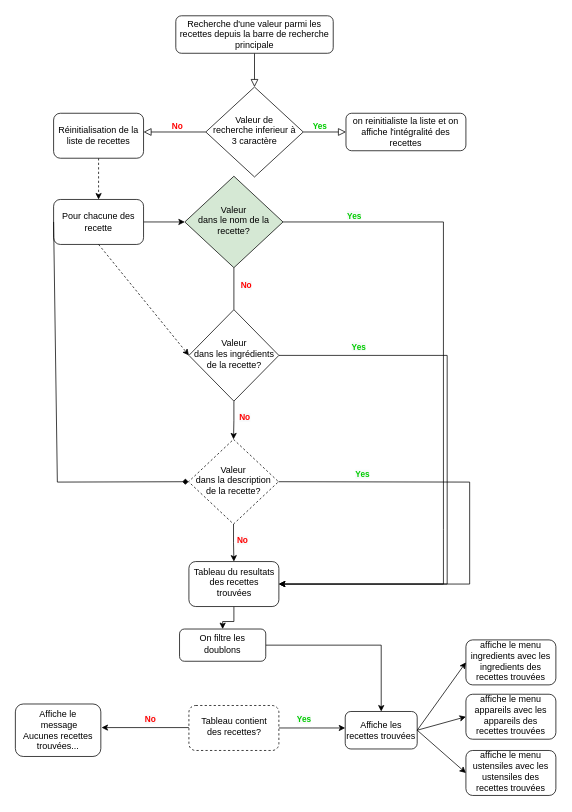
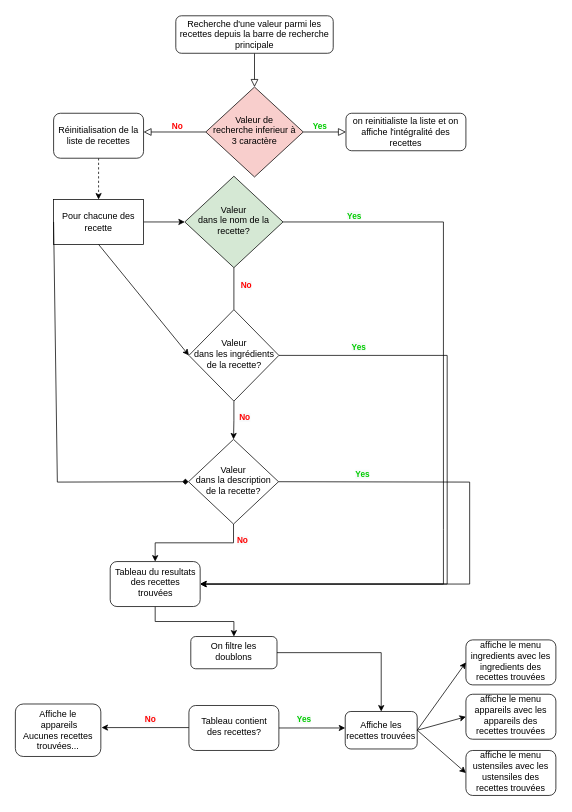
node "Valeur de recherche inferieur à 3 caractère": fillcolor #ffffff -> #f8cecc
node "Pour chacune des recette": shape rounded rectangle -> rectangle
edge "Pour chacune des recette" -> "Valeur dans les ingrédients de la recette?": style dashed -> solid
node "Valeur dans la description de la recette?": style dashed -> solid
node "Tableau du resultats des recettes trouvées": moved (234, 584) -> (155, 584)
node "On filtre les doublons": moved (223, 645) -> (234, 653)
node "Tableau contient des recettes?": style dashed -> solid
node "Affiche le message Aucunes recettes trouvées...": label "Affiche le message Aucunes recettes trouvées..." -> "Affiche le appareils Aucunes recettes trouvées..."
